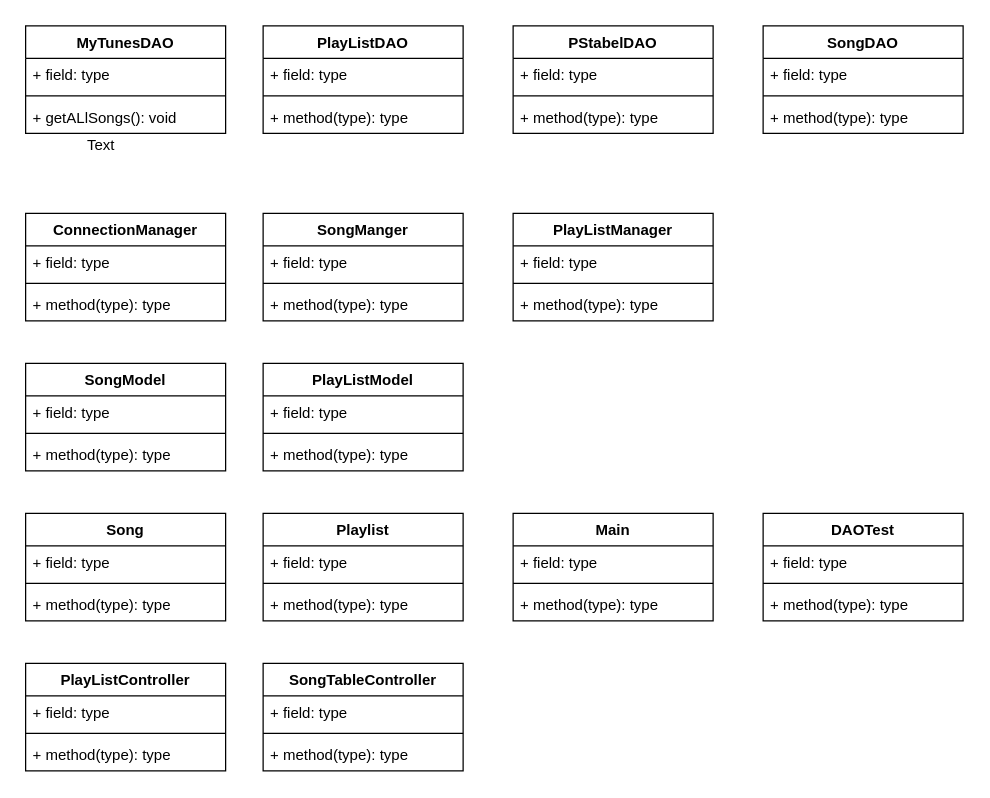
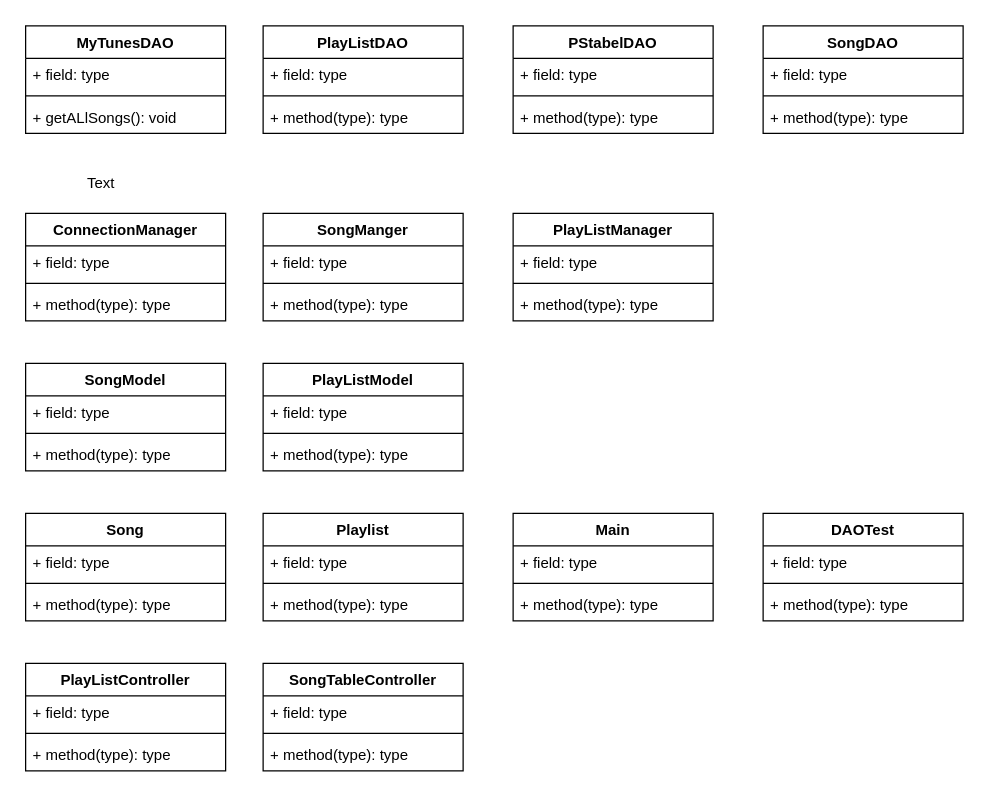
node "Text": moved (101, 146) -> (101, 183)
